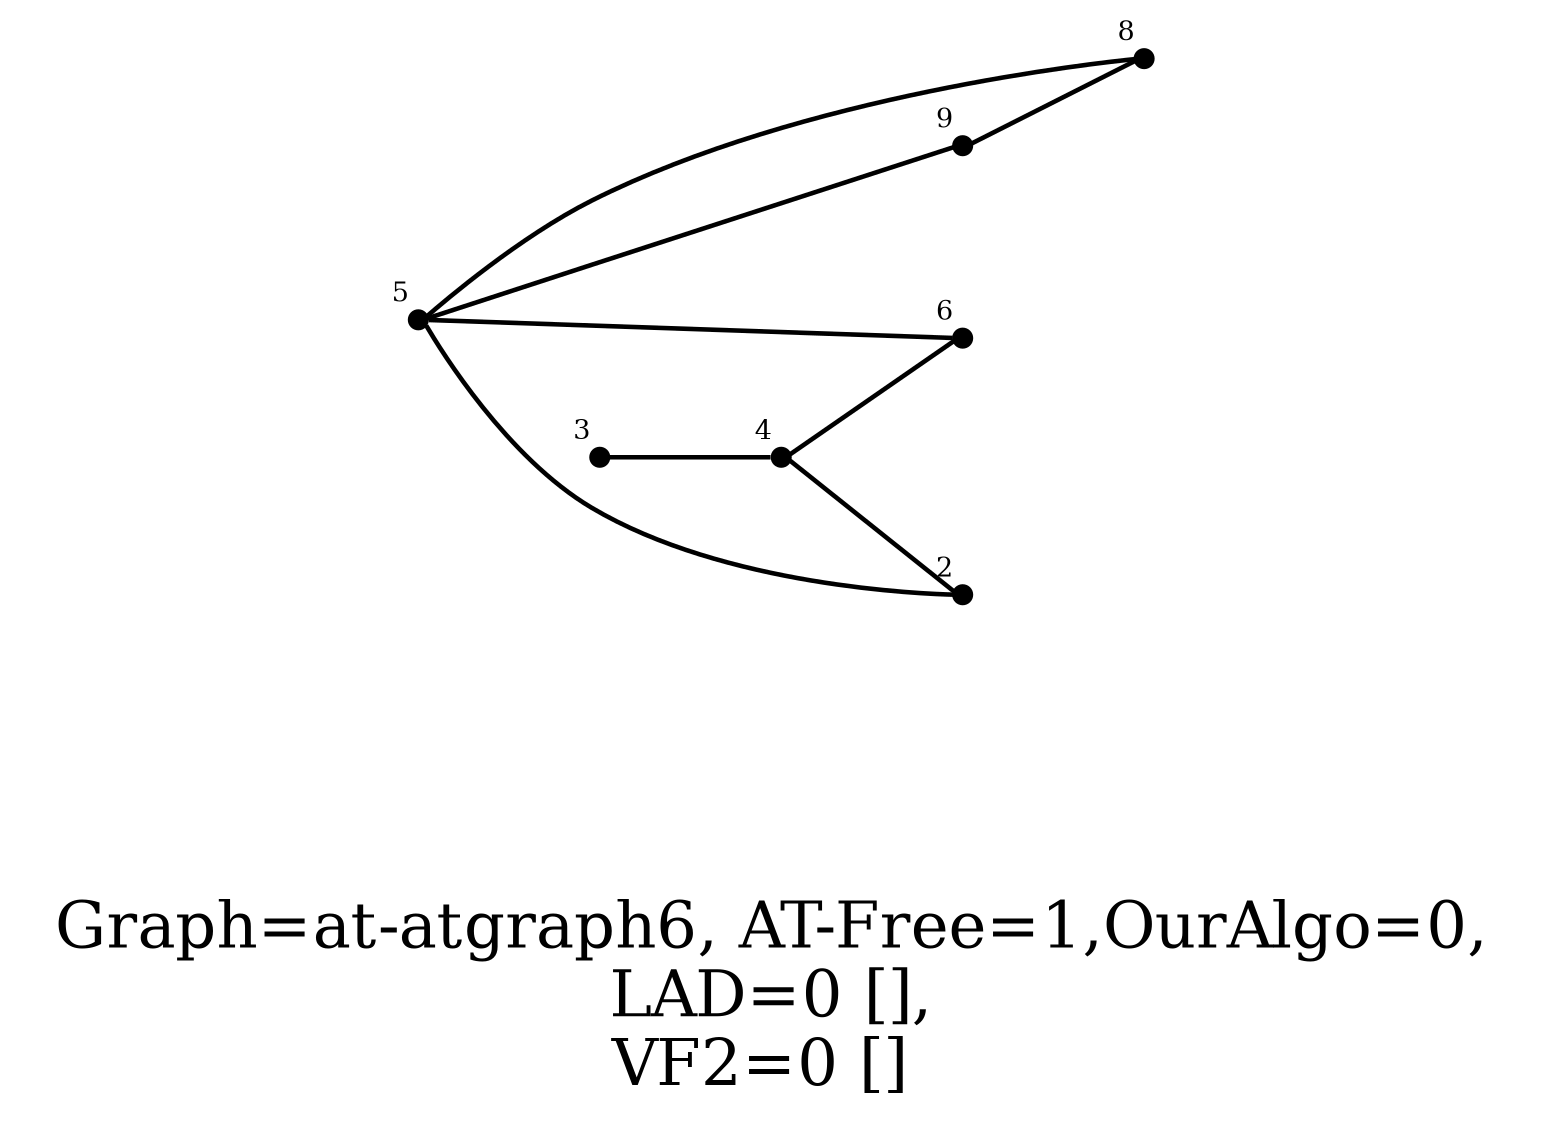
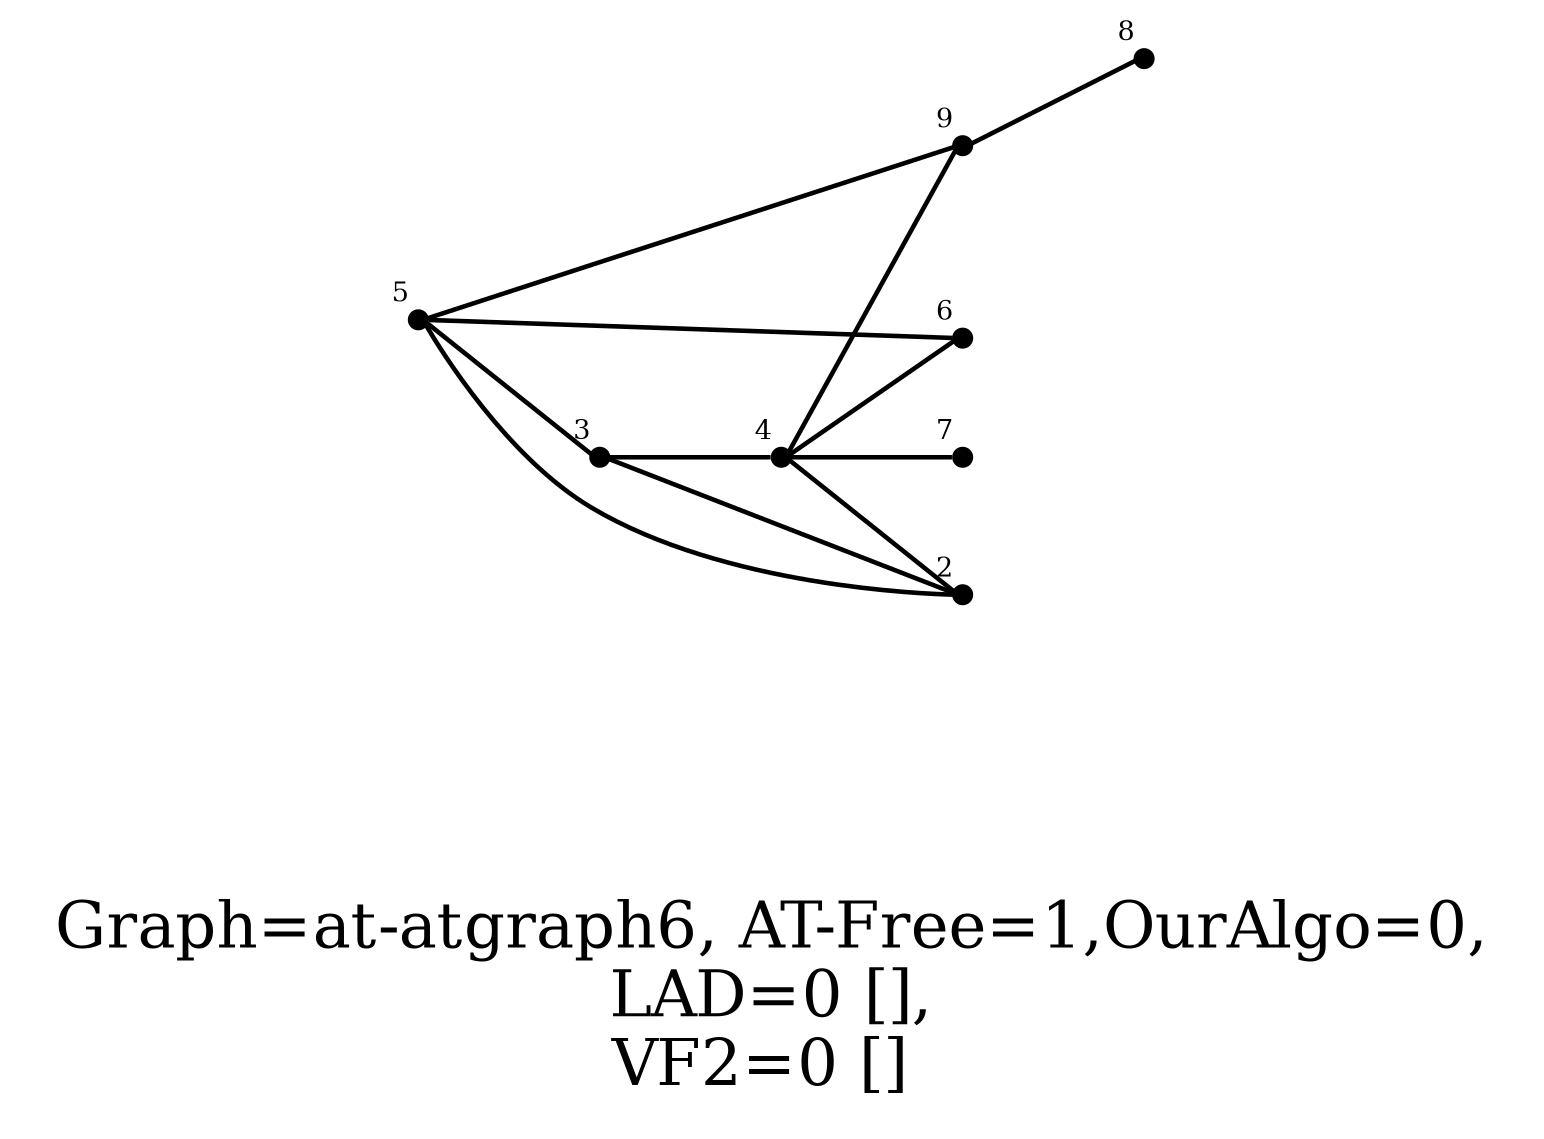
edge "8" -- "5": now "3" -- "5"
edge "9" -- "4": added
node "7": added
edge "3" -- "2": added
